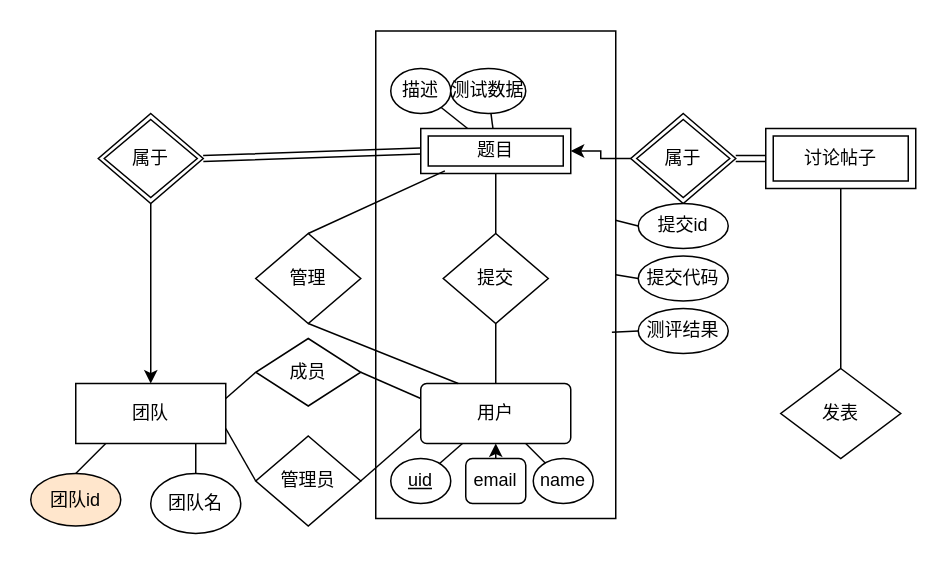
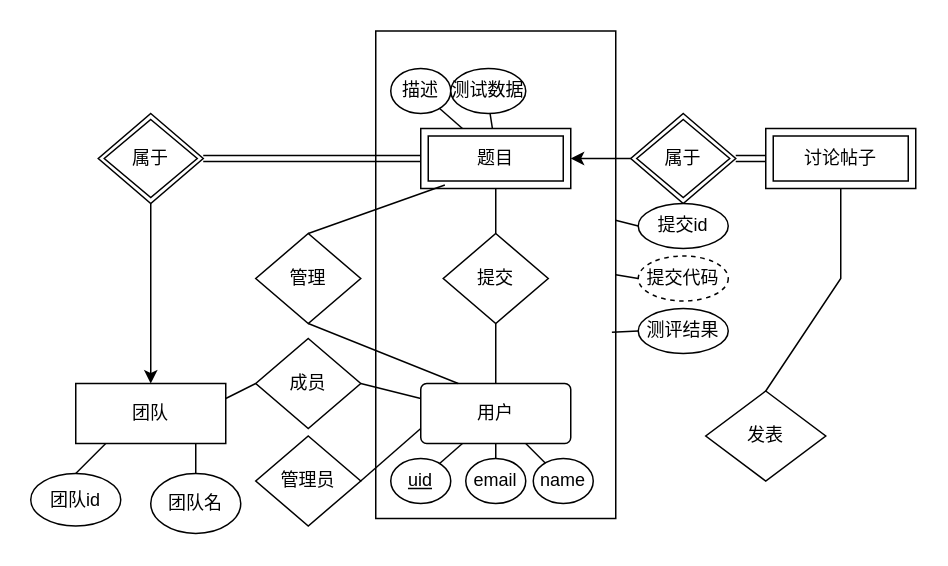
node "题目": size 150x45 -> 150x60
node "提交代码": style solid -> dashed
node "成员": size 105x68 -> 105x90
node "发表": moved (841, 413) -> (766, 436)
edge "团队" -- "管理员": removed
edge "email" -> "用户": arrowhead classic -> none
node "email": shape rounded rectangle -> ellipse
node "团队id": fillcolor #ffe6cc -> #ffffff
